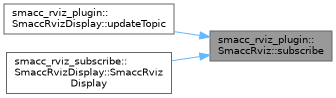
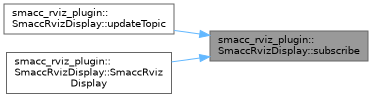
node "smacc_rviz_plugin:: SmaccRviz::subscribe": label "smacc_rviz_plugin:: SmaccRviz::subscribe" -> "smacc_rviz_plugin:: SmaccRvizDisplay::subscribe"
node "smacc_rviz_subscribe:: SmaccRvizDisplay::SmaccRviz Display": label "smacc_rviz_subscribe:: SmaccRvizDisplay::SmaccRviz Display" -> "smacc_rviz_plugin:: SmaccRvizDisplay::SmaccRviz Display"
